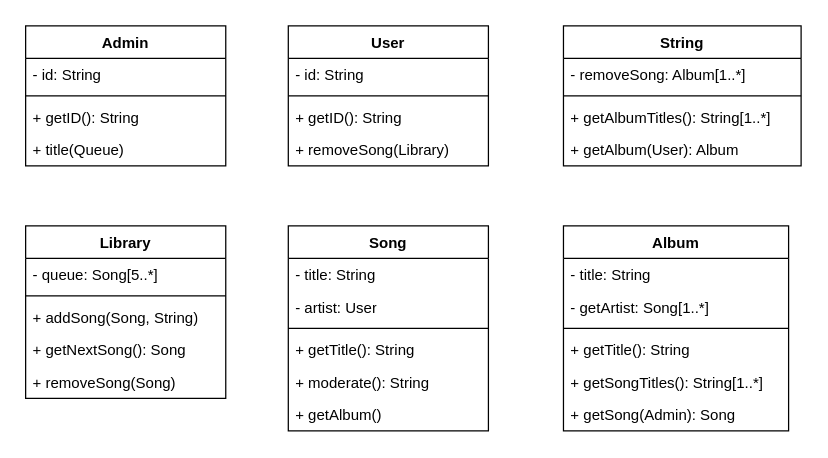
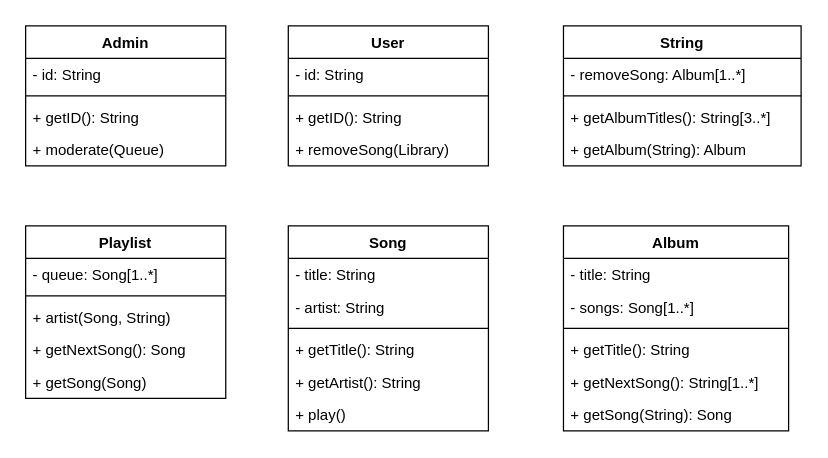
node "+ getAlbumTitles(): String[1..*]": label "+ getAlbumTitles(): String[1..*]" -> "+ getAlbumTitles(): String[3..*]"
node "+ title(Queue)": label "+ title(Queue)" -> "+ moderate(Queue)"
node "+ getAlbum(User): Album": label "+ getAlbum(User): Album" -> "+ getAlbum(String): Album"
node "Library": label "Library" -> "Playlist"
node "- queue: Song[5..*]": label "- queue: Song[5..*]" -> "- queue: Song[1..*]"
node "- artist: User": label "- artist: User" -> "- artist: String"
node "- getArtist: Song[1..*]": label "- getArtist: Song[1..*]" -> "- songs: Song[1..*]"
node "+ addSong(Song, String)": label "+ addSong(Song, String)" -> "+ artist(Song, String)"
node "+ removeSong(Song)": label "+ removeSong(Song)" -> "+ getSong(Song)"
node "+ moderate(): String": label "+ moderate(): String" -> "+ getArtist(): String"
node "+ getSongTitles(): String[1..*]": label "+ getSongTitles(): String[1..*]" -> "+ getNextSong(): String[1..*]"
node "+ getAlbum()": label "+ getAlbum()" -> "+ play()"
node "+ getSong(Admin): Song": label "+ getSong(Admin): Song" -> "+ getSong(String): Song"
